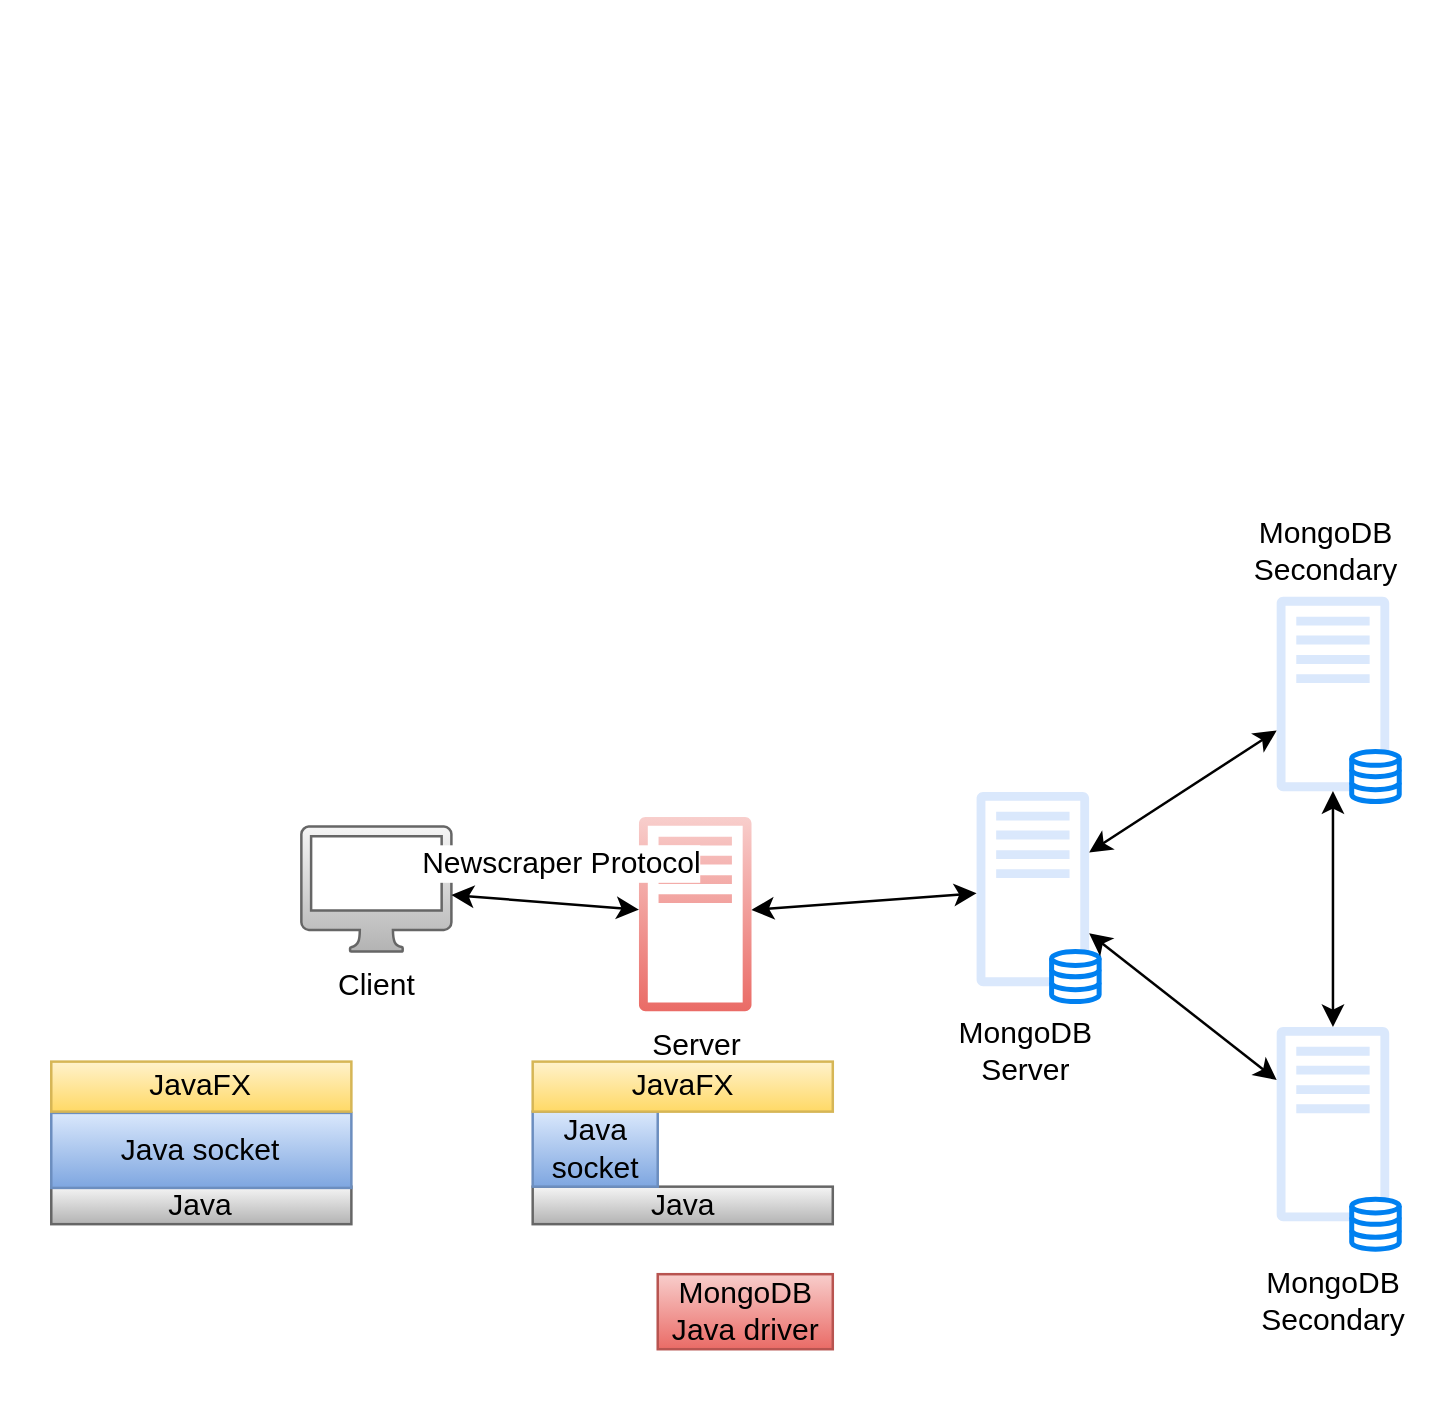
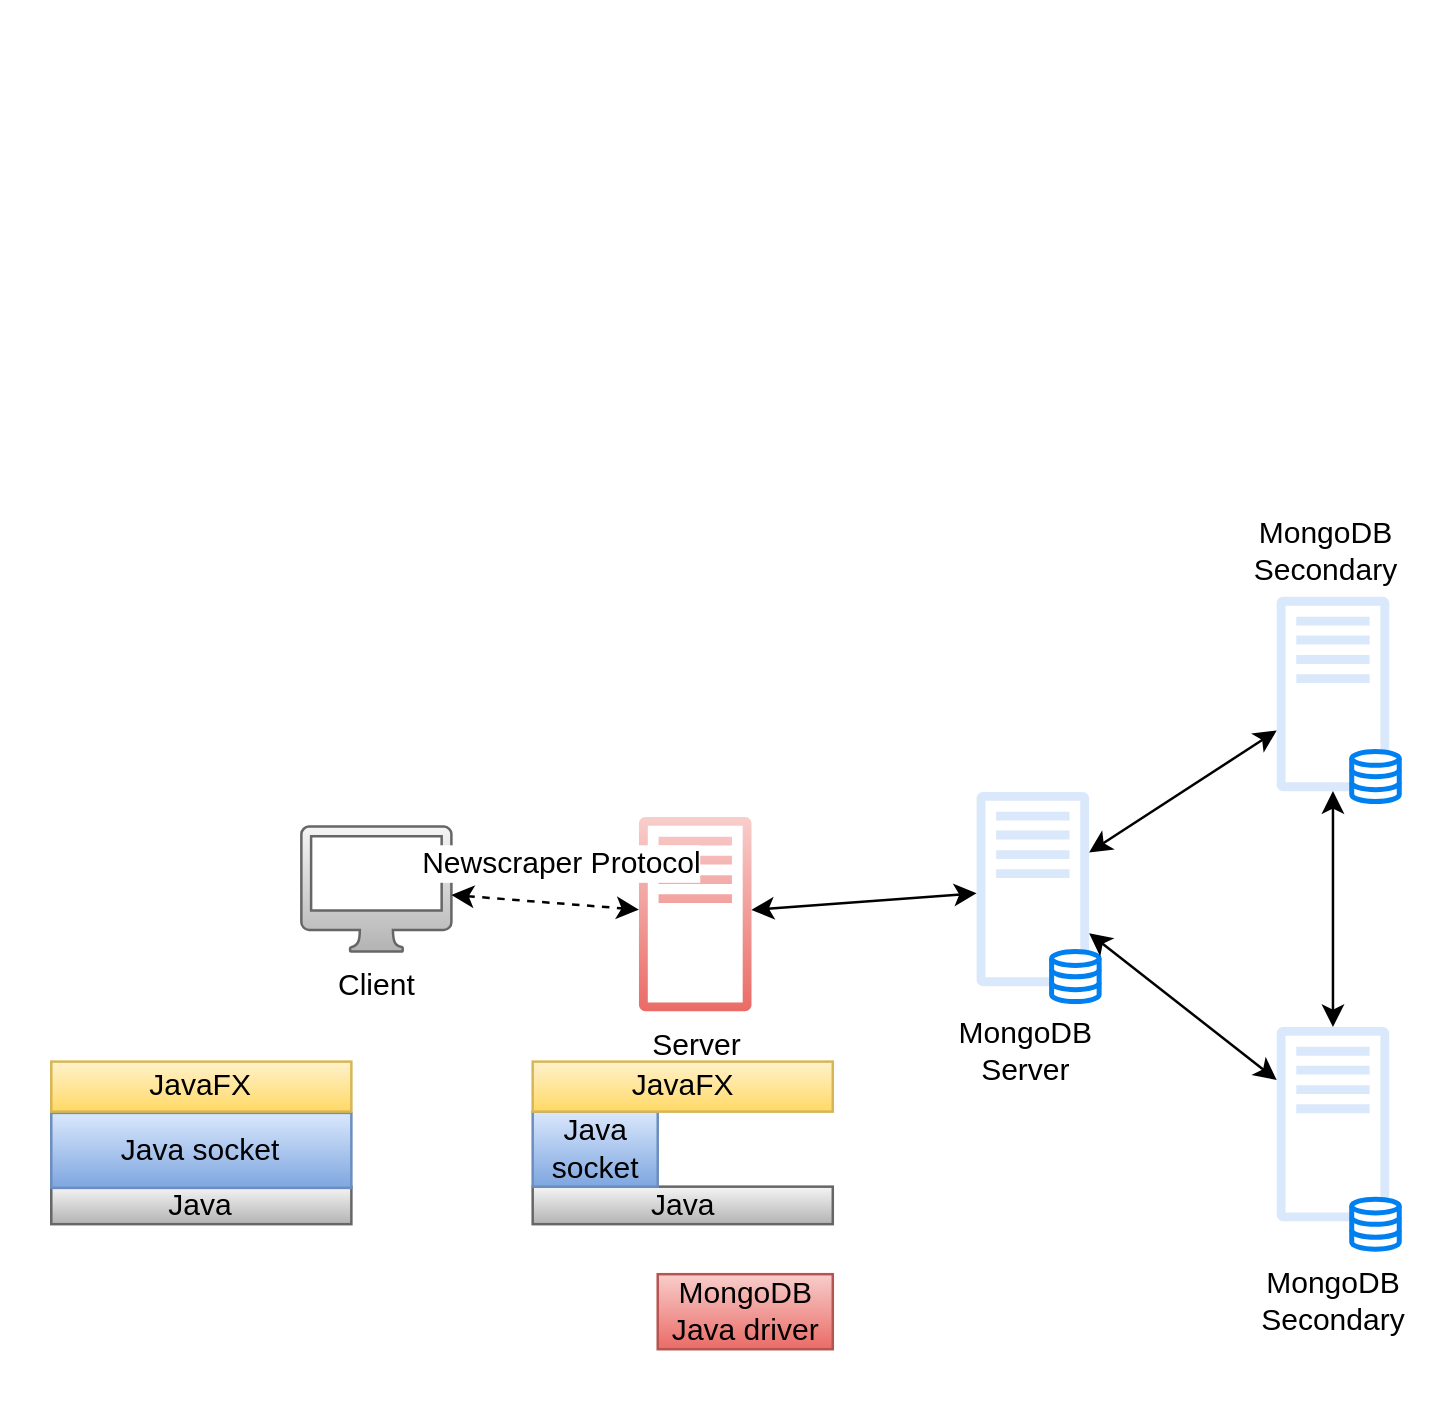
edge "Client" -- "Server": style solid -> dashed
